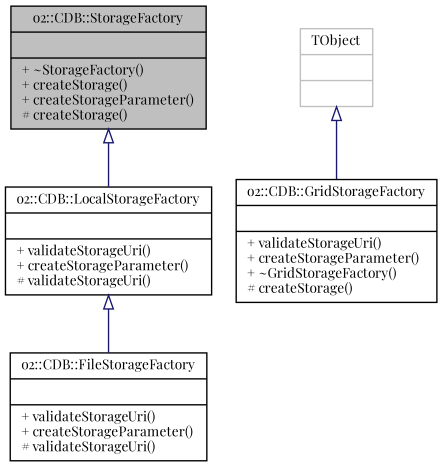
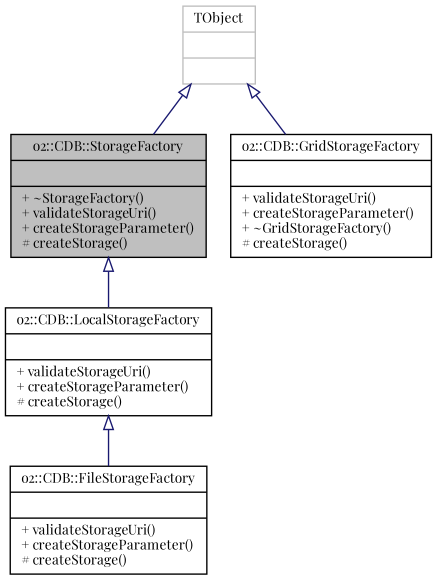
node "o2::CDB::StorageFactory": text "+ createStorage()" -> "+ validateStorageUri()"
edge "o2::CDB::StorageFactory" -> "TObject": added
node "o2::CDB::LocalStorageFactory": text "# validateStorageUri()" -> "# createStorage()"
node "o2::CDB::FileStorageFactory": text "# validateStorageUri()" -> "# createStorage()"
